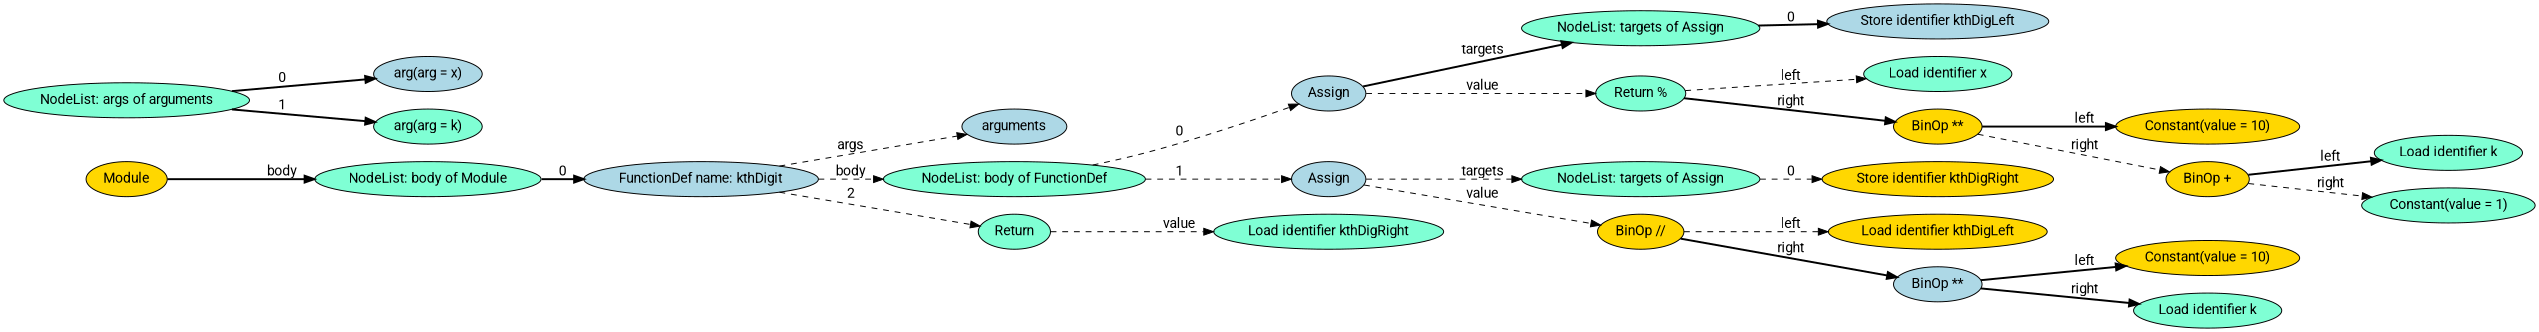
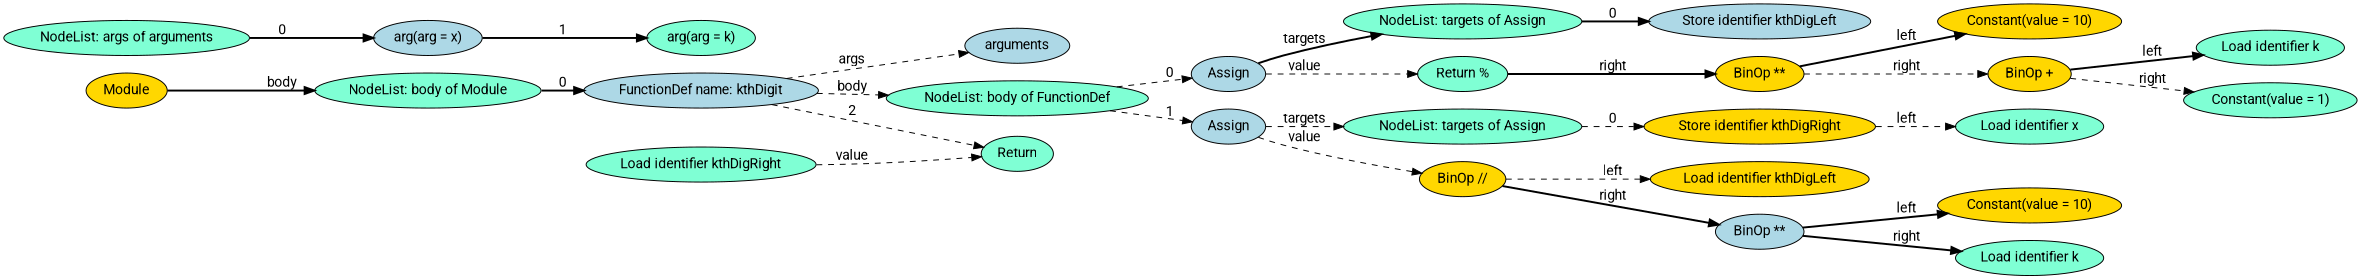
edge "Return %" -> "Load identifier x": now "Store identifier kthDigRight" -> "Load identifier x"
edge "NodeList: args of arguments" -> "arg(arg = k)": now "arg(arg = x)" -> "arg(arg = k)"
edge "Return" -> "Load identifier kthDigRight": reversed
